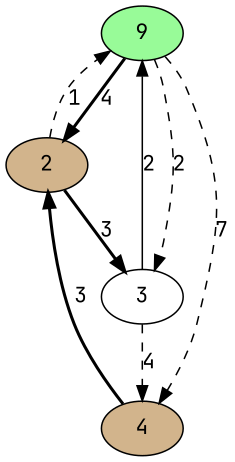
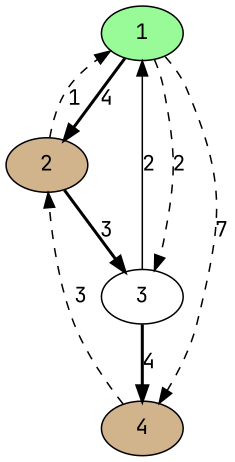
node "9": label "9" -> "1"
edge "4" -> "2": style bold -> dashed
edge "3" -> "4": style dashed -> bold
